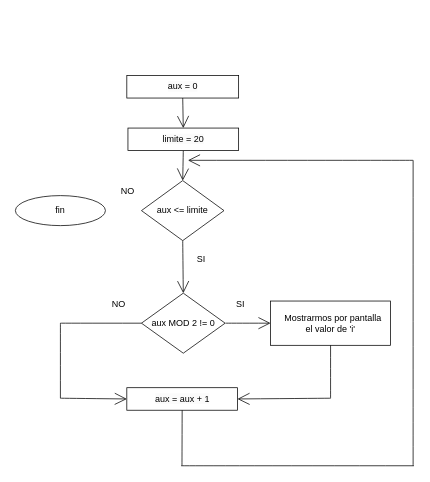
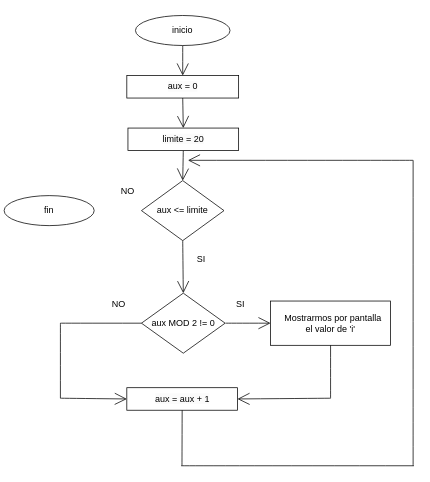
node "inicio": added
edge "inicio" -> "aux = 0": added
node "fin": moved (60, 210) -> (49, 210)
